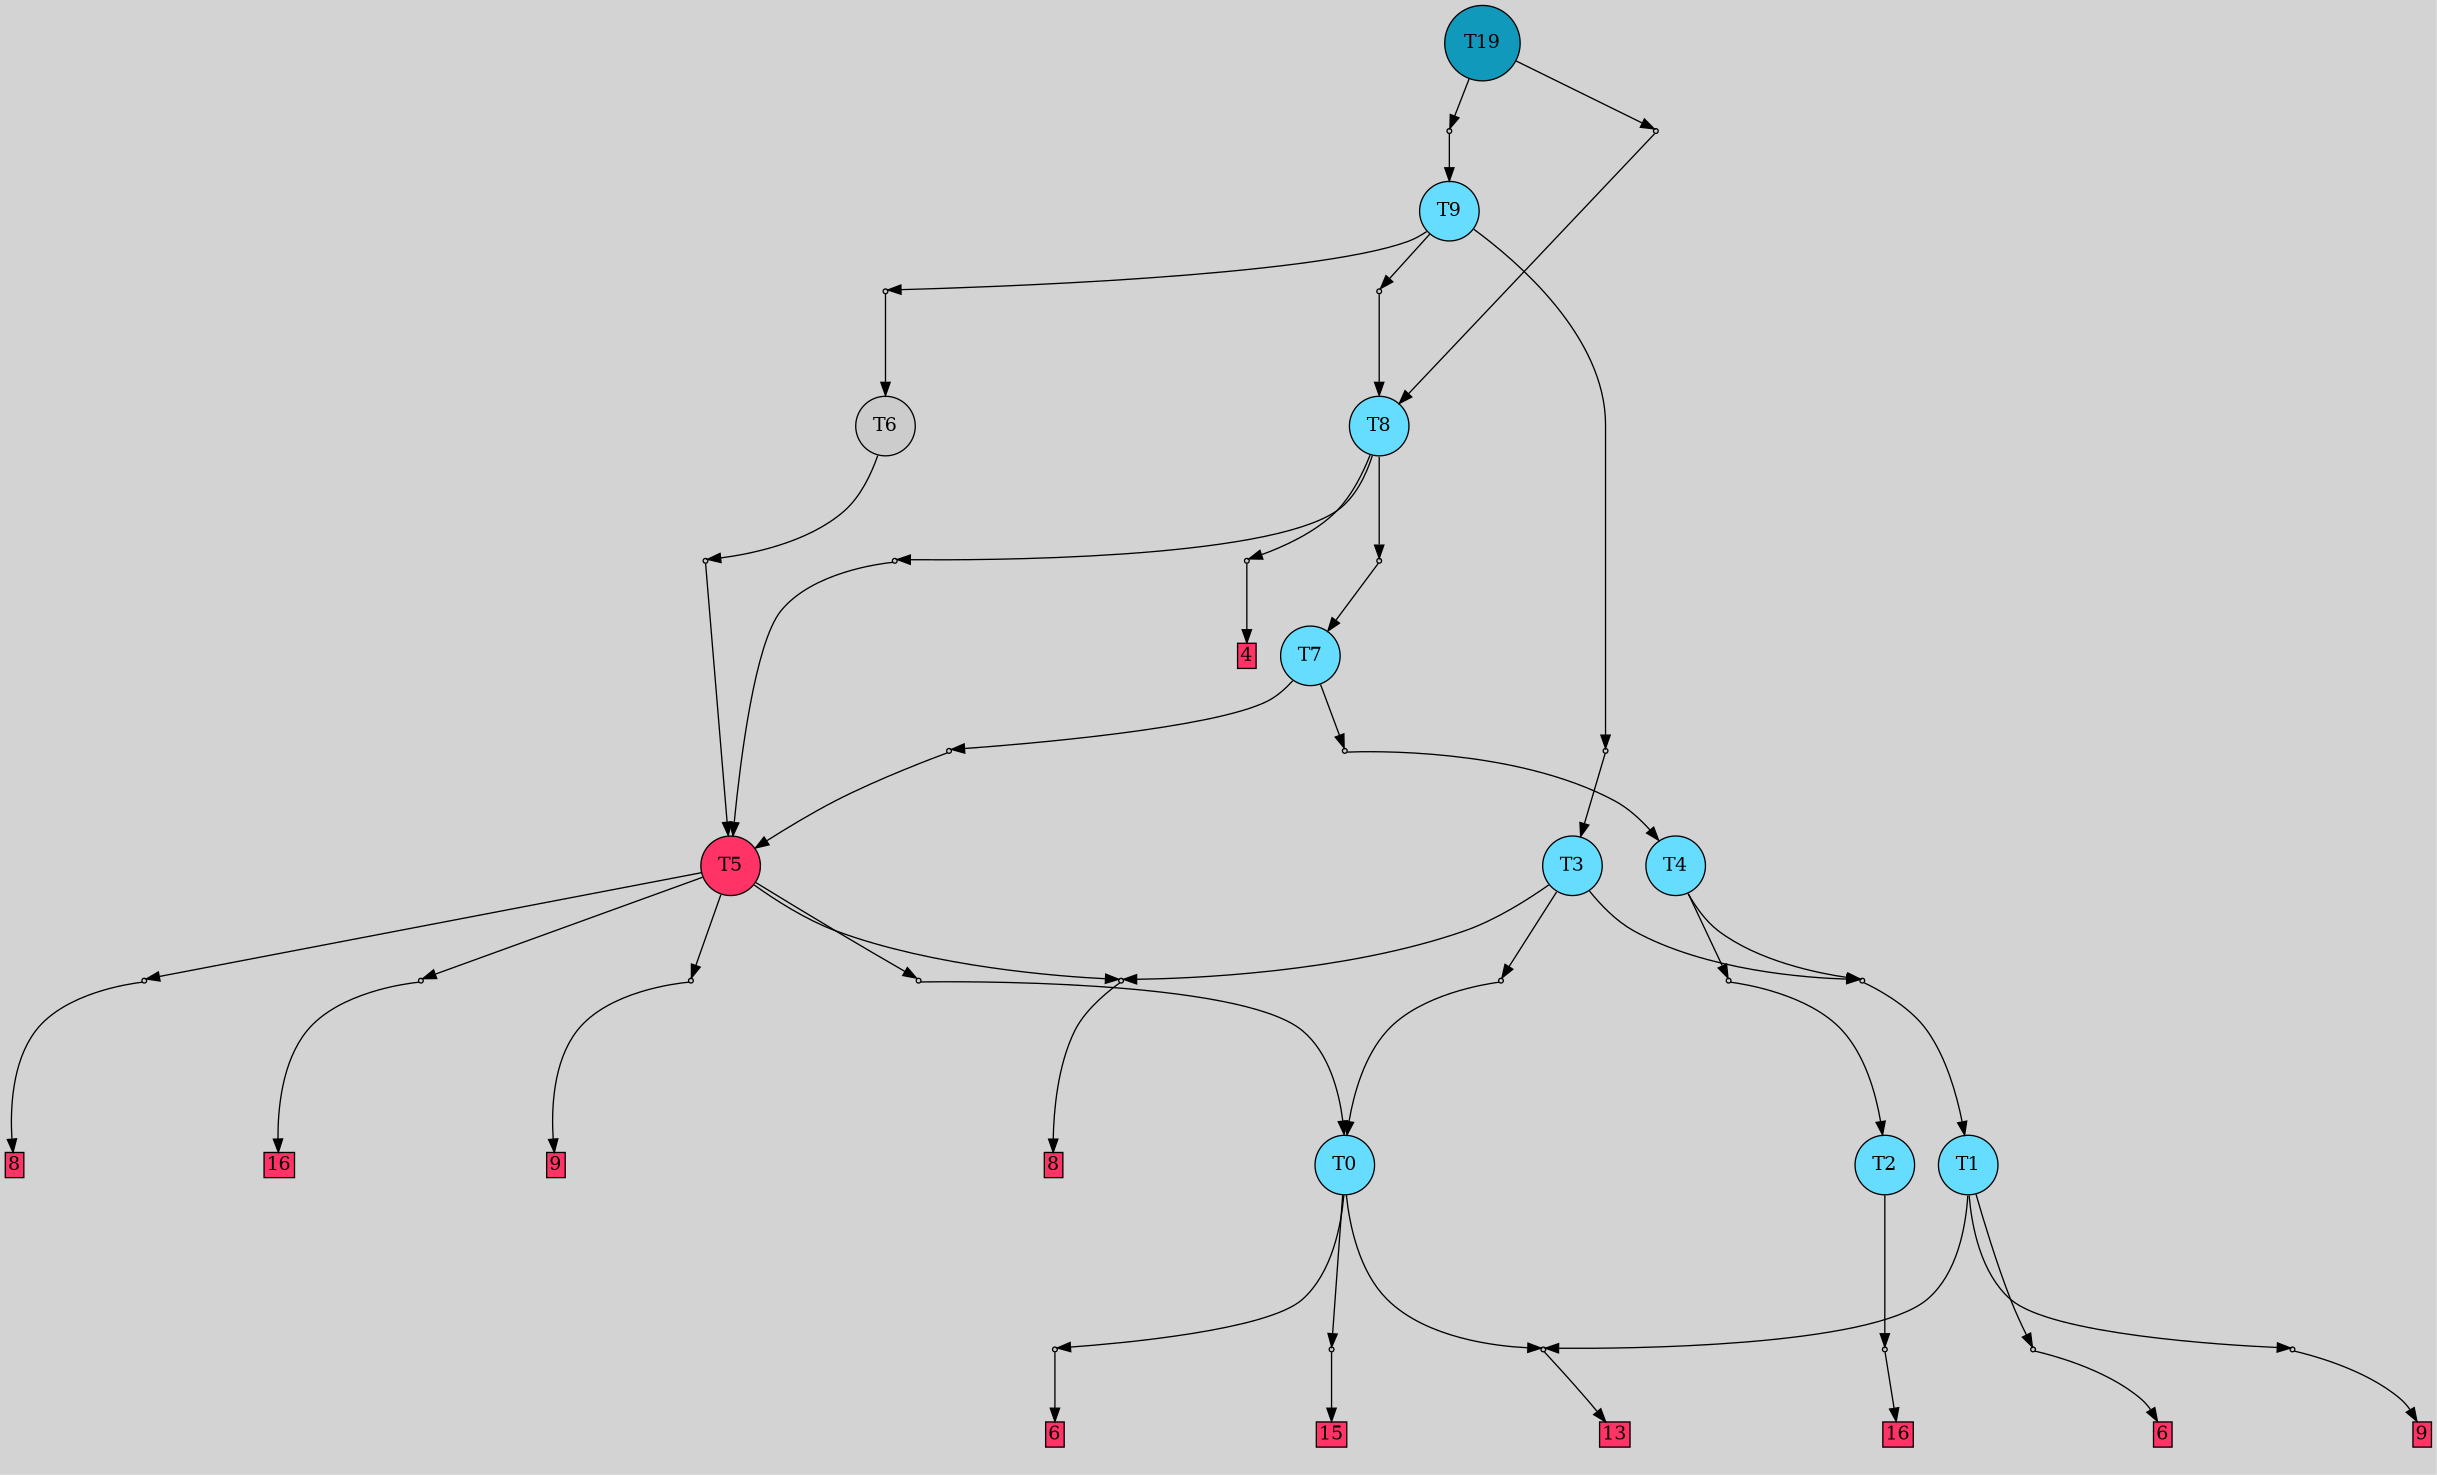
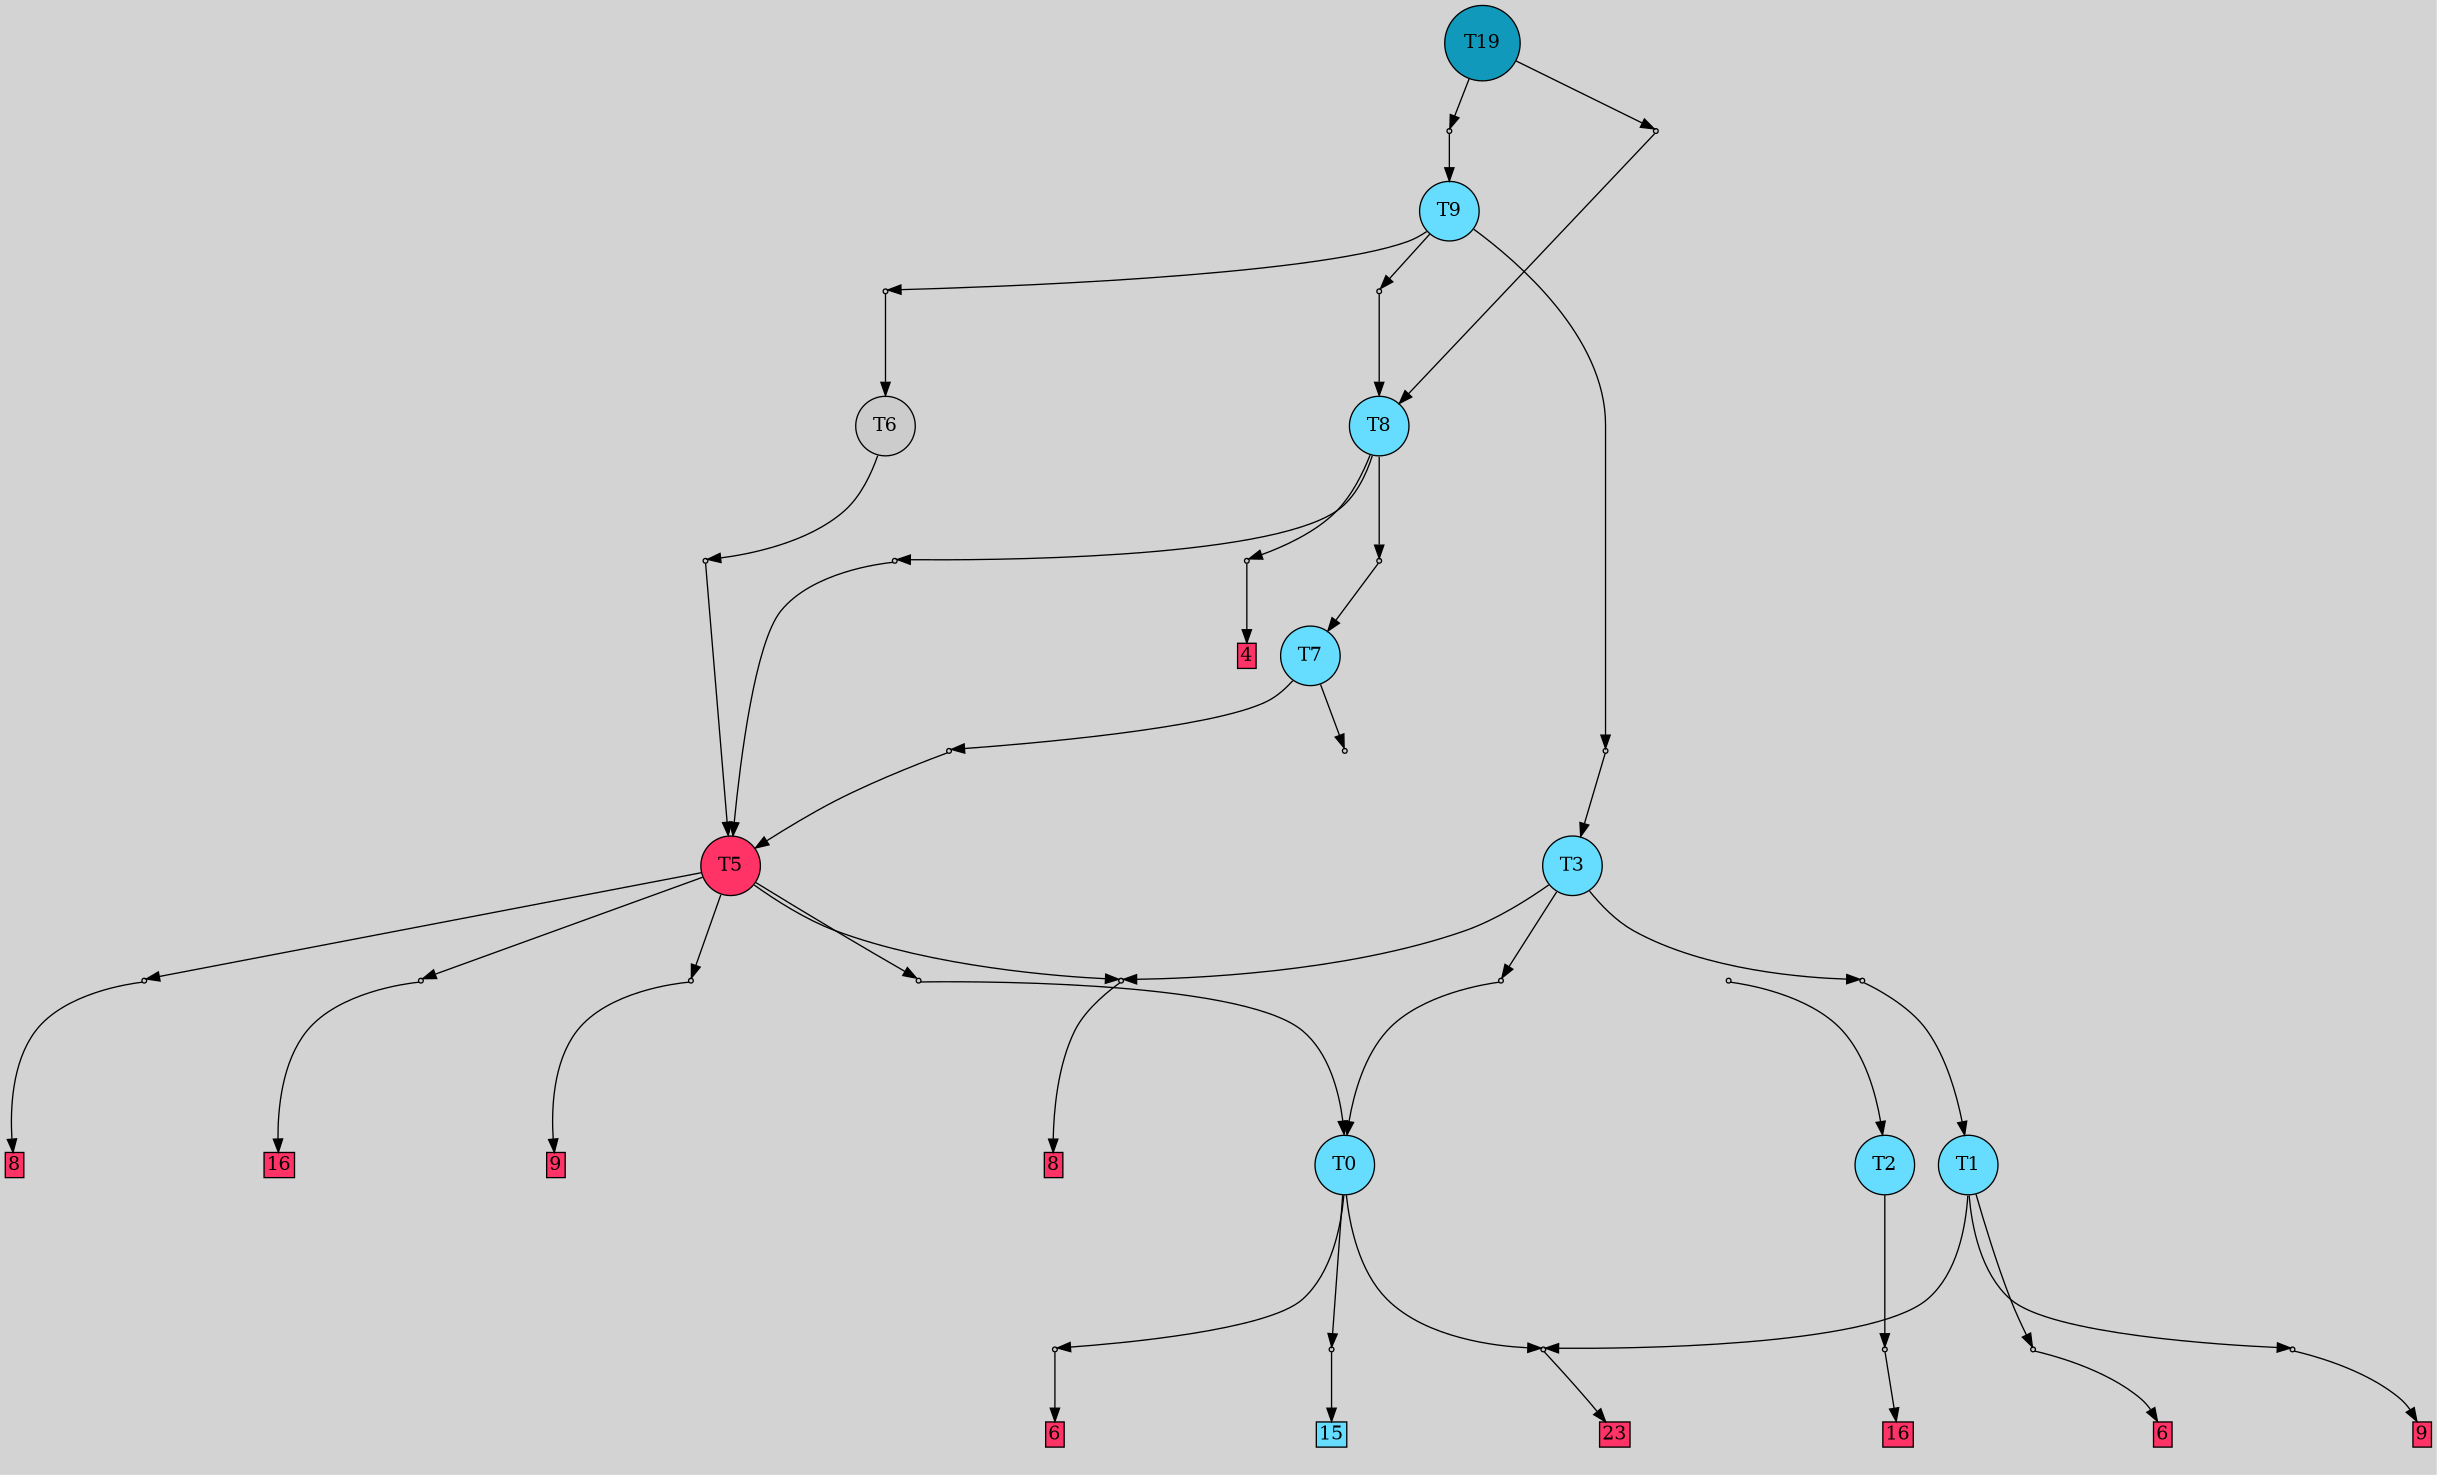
node "T4": removed
node "15": fillcolor #ff3366 -> #66ddff
node "13": label "13" -> "23"
